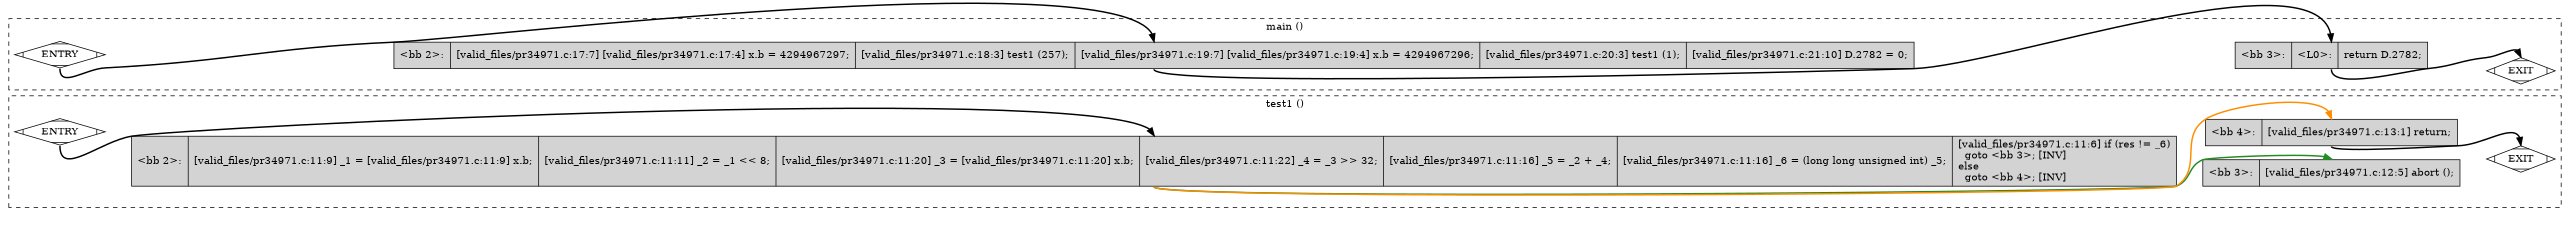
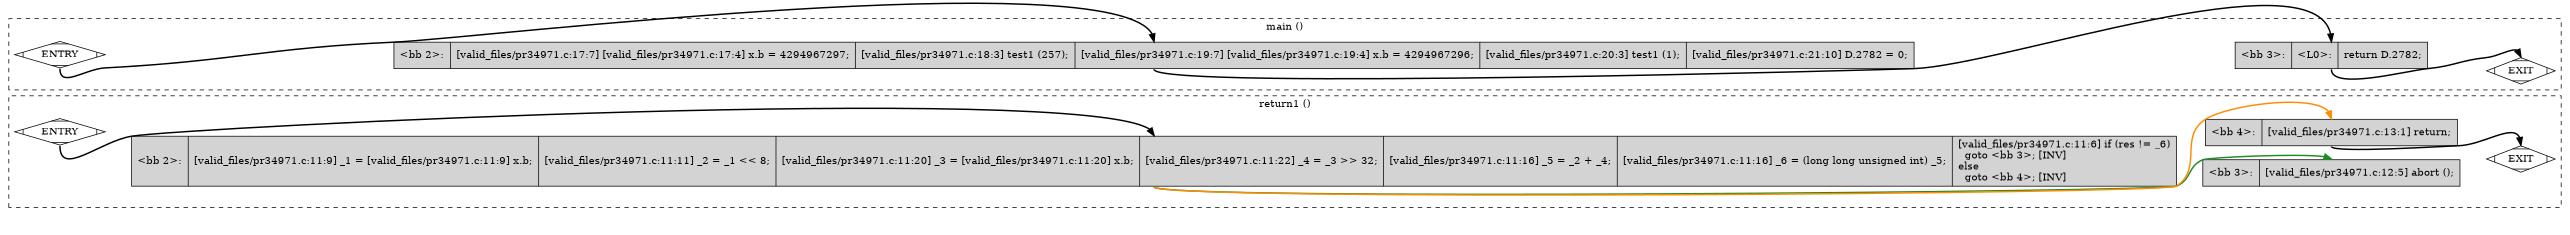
cluster "test1 ()": label "test1 ()" -> "return1 ()"
